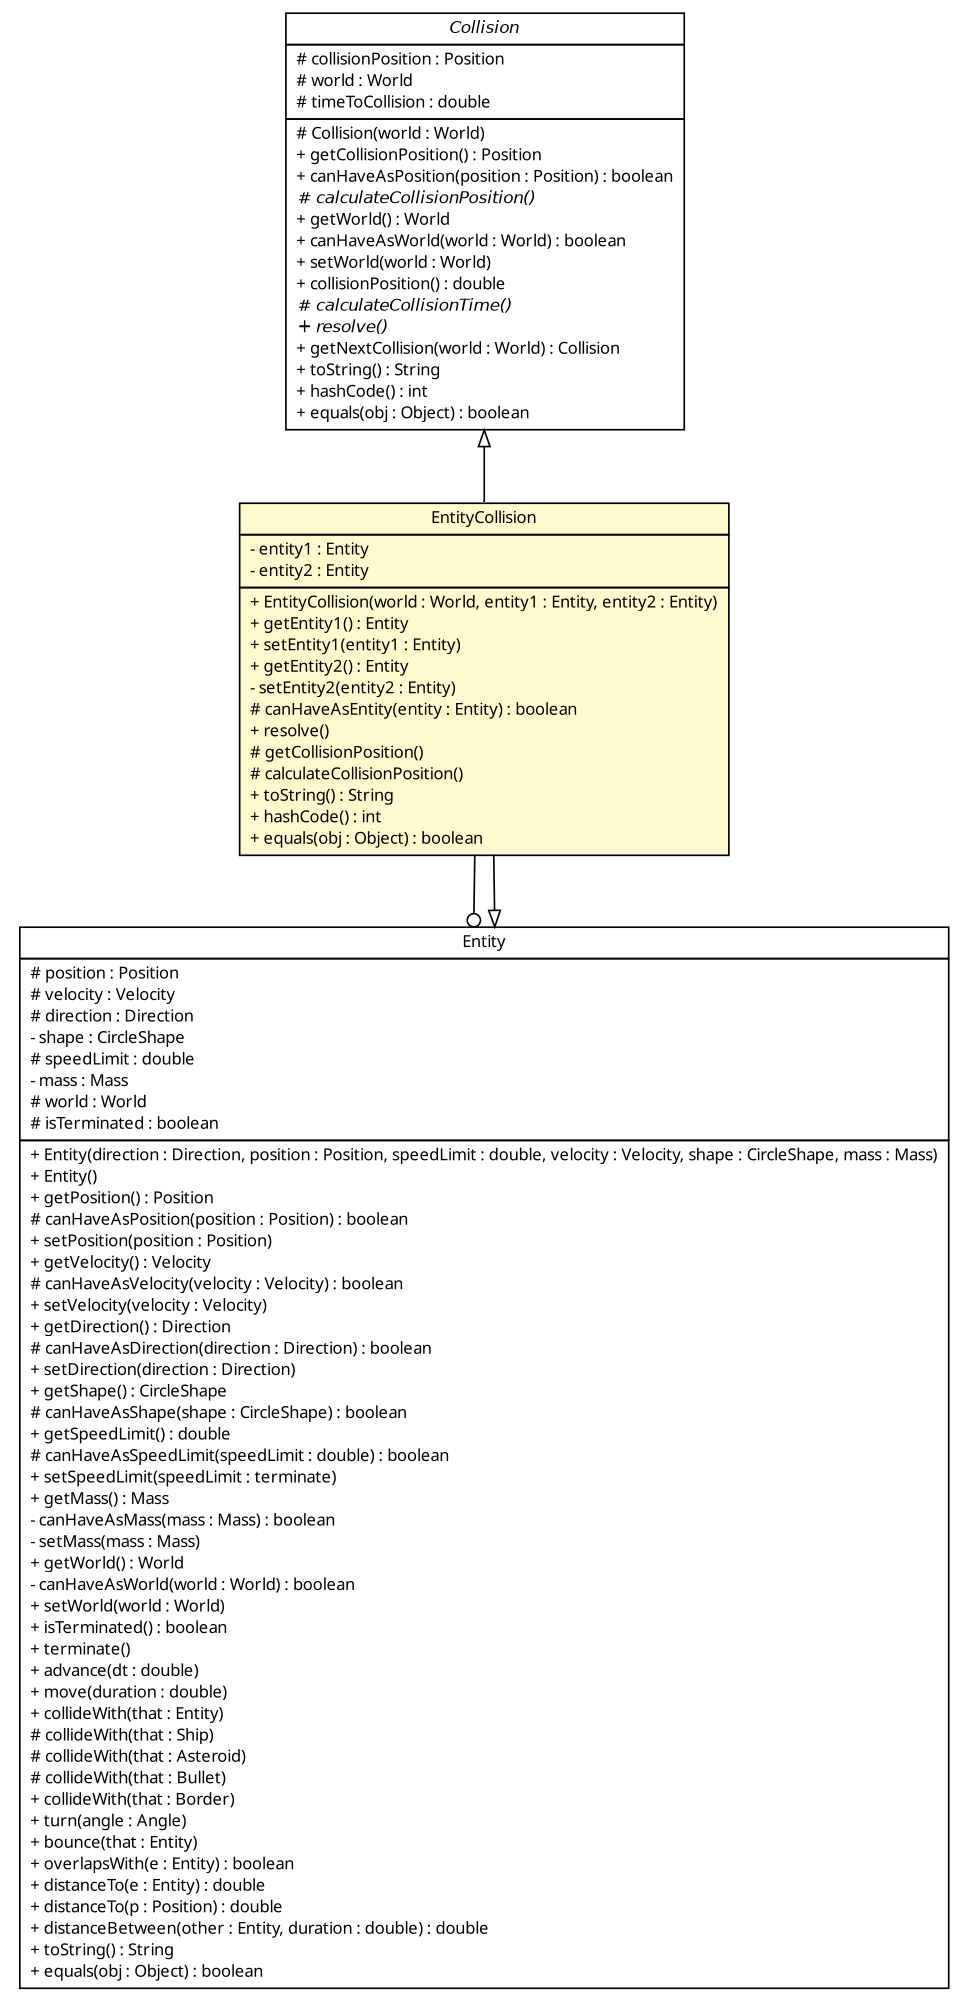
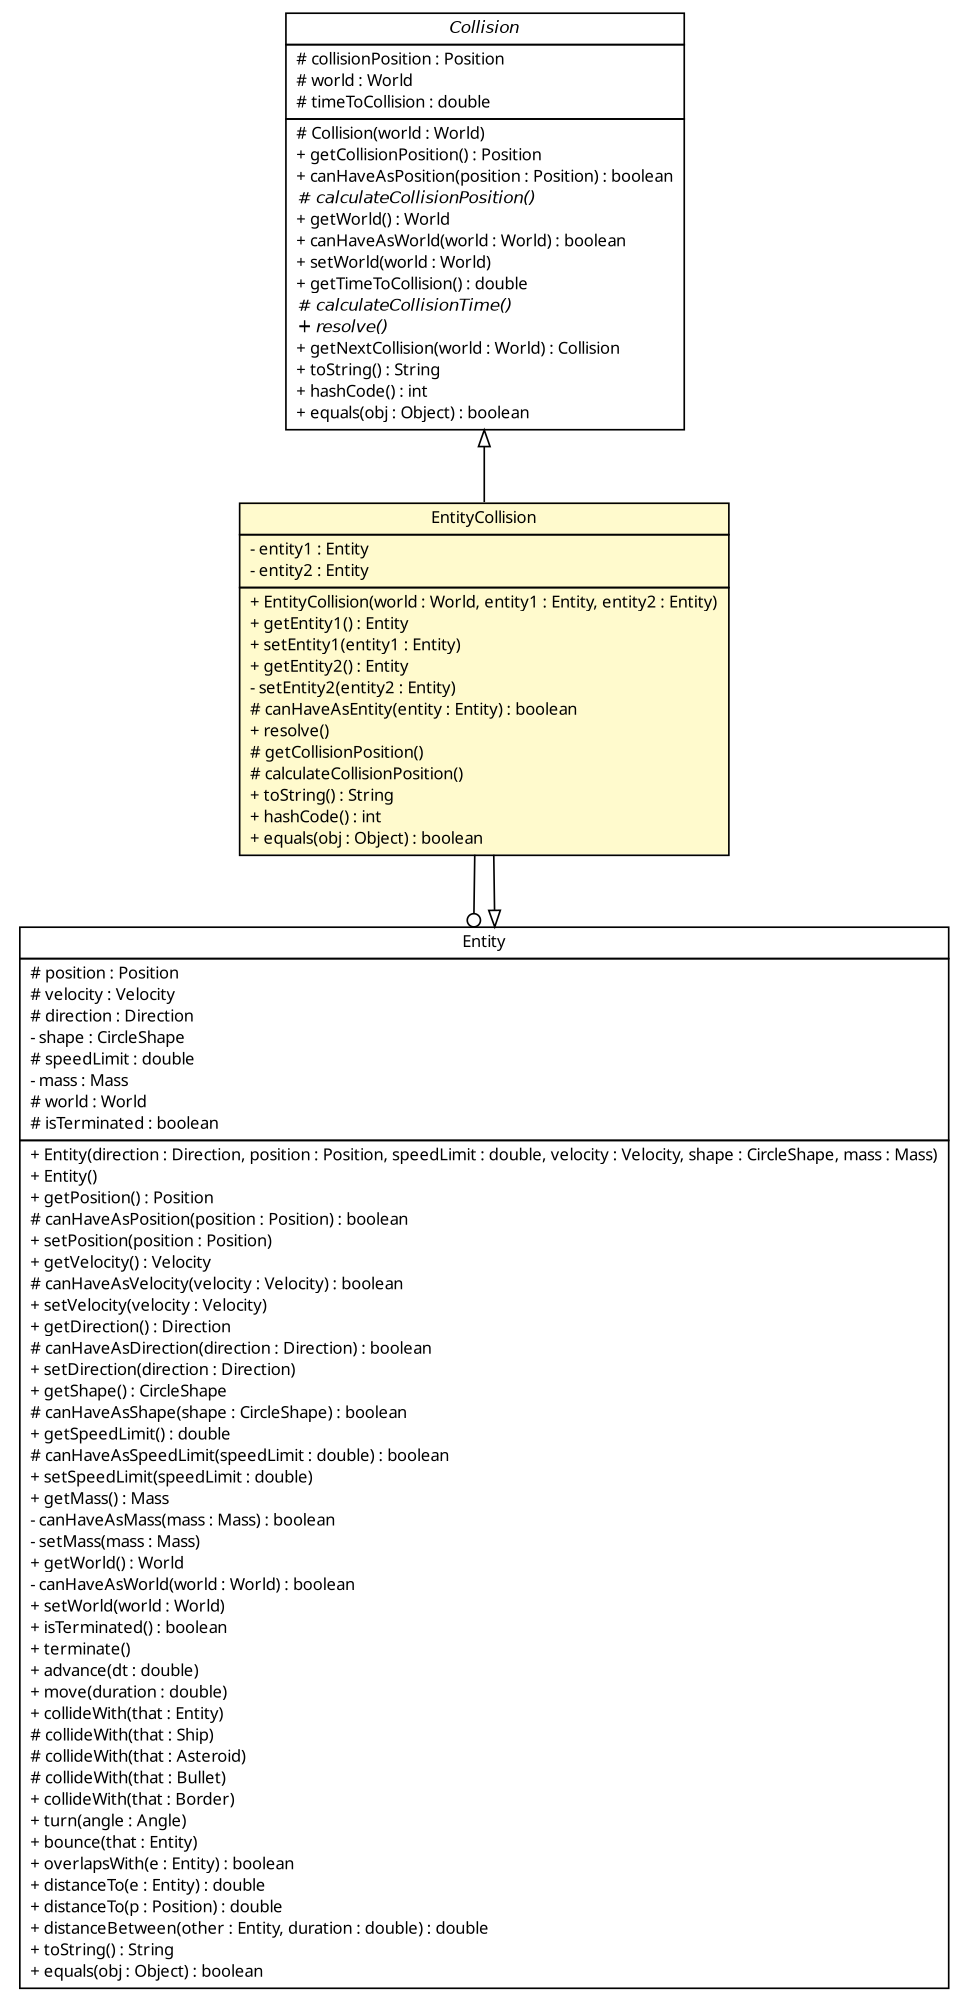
node "Collision": text "+ collisionPosition() : double" -> "+ getTimeToCollision() : double"
node "Entity": text "+ setSpeedLimit(speedLimit : terminate)" -> "+ setSpeedLimit(speedLimit : double)"
